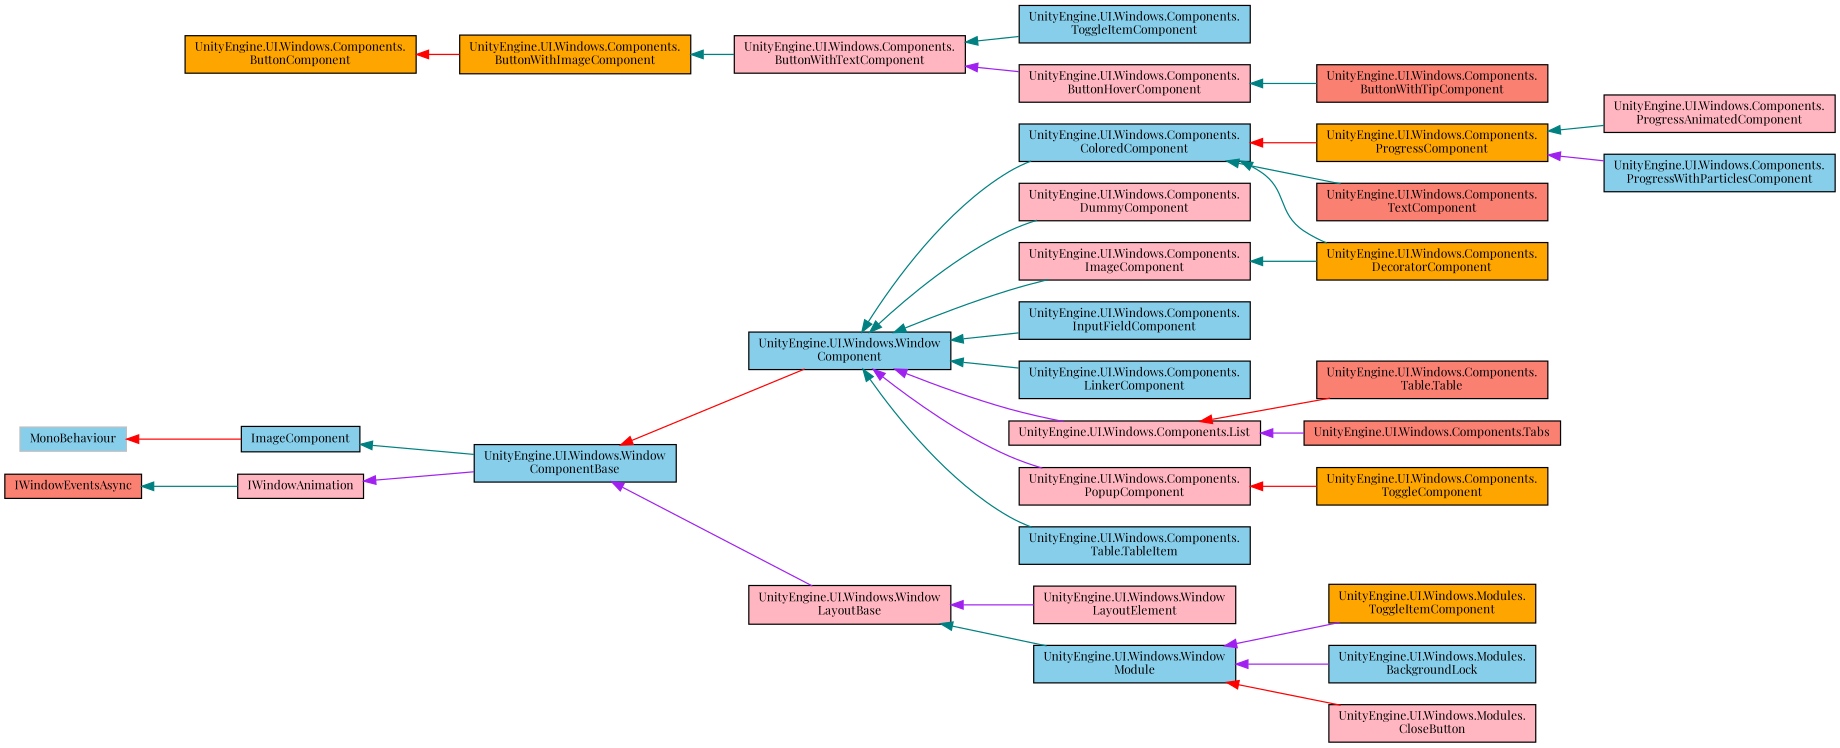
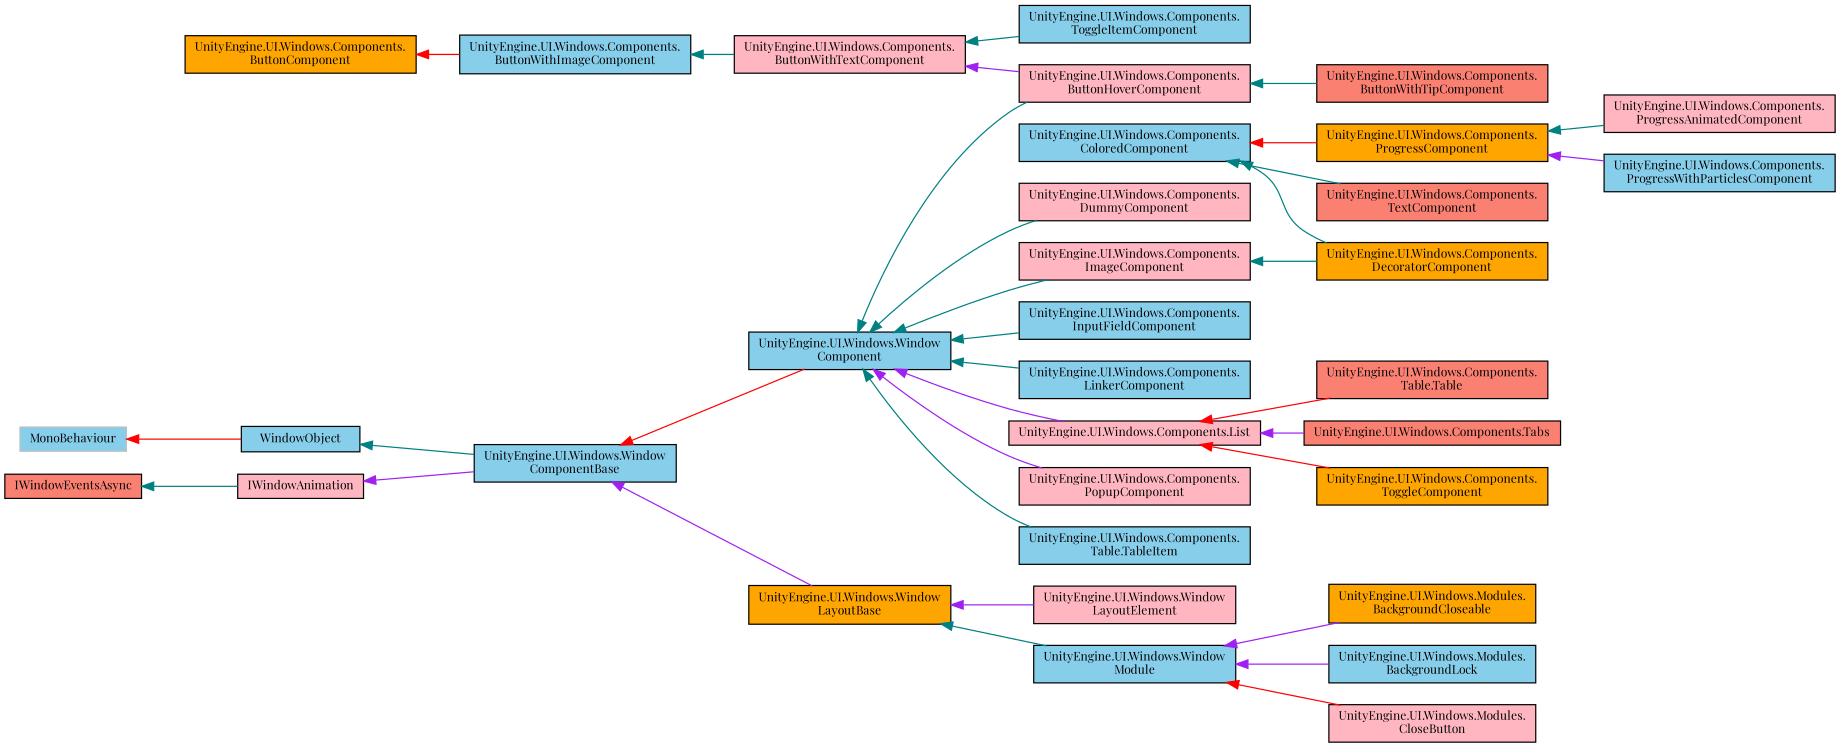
node "UnityEngine.UI.Windows.Components. ButtonWithImageComponent": fillcolor orange -> skyblue
edge "UnityEngine.UI.Windows.Components. ColoredComponent" -> "UnityEngine.UI.Windows.Window Component": now "UnityEngine.UI.Windows.Components. ButtonHoverComponent" -> "UnityEngine.UI.Windows.Window Component"
node "ImageComponent": label "ImageComponent" -> "WindowObject"
edge "UnityEngine.UI.Windows.Components. ToggleComponent" -> "UnityEngine.UI.Windows.Components. PopupComponent": now "UnityEngine.UI.Windows.Components. ToggleComponent" -> "UnityEngine.UI.Windows.Components.List"
node "UnityEngine.UI.Windows.Modules. ToggleItemComponent": label "UnityEngine.UI.Windows.Modules. ToggleItemComponent" -> "UnityEngine.UI.Windows.Modules. BackgroundCloseable"
node "UnityEngine.UI.Windows.Window LayoutBase": fillcolor lightpink -> orange
